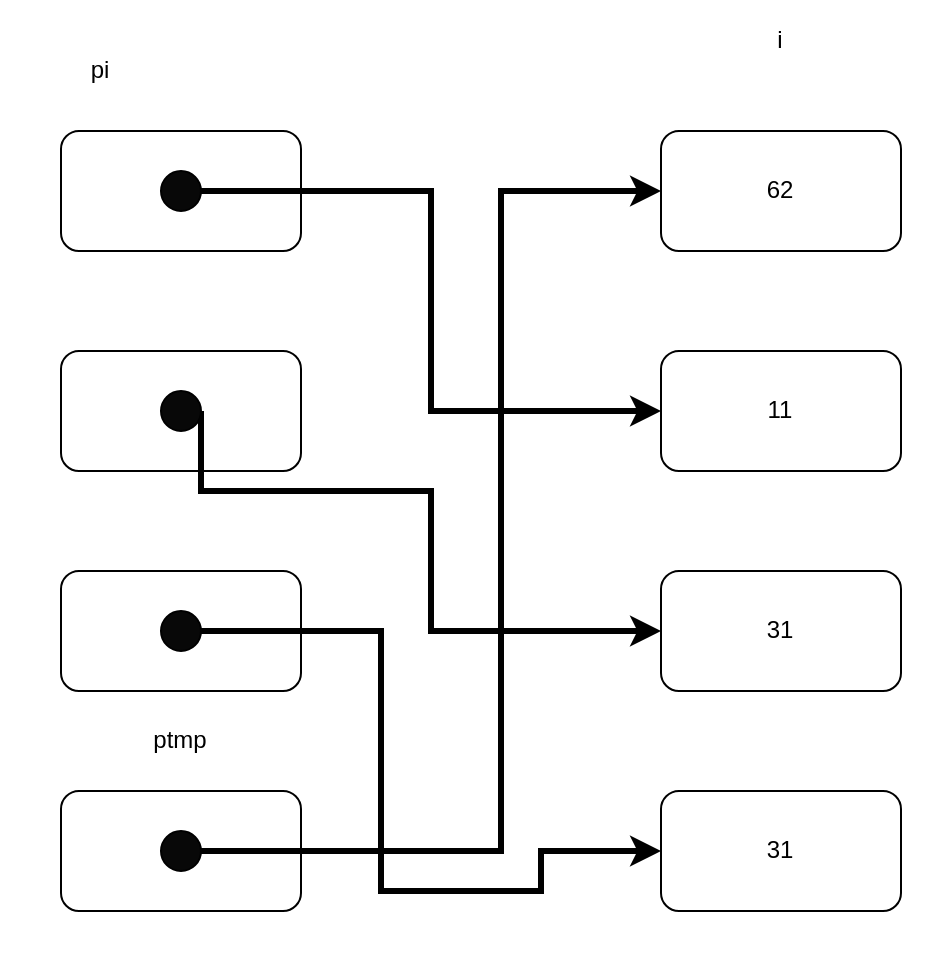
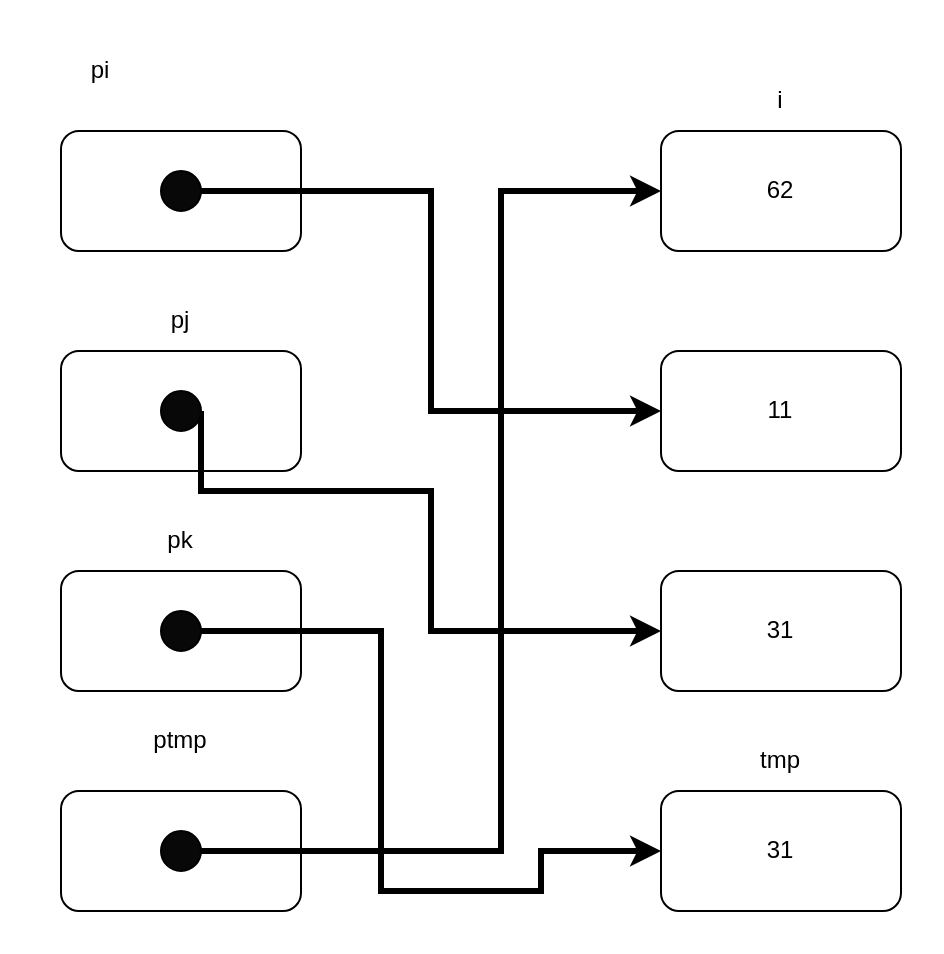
node "i": moved (781, 41) -> (781, 101)
node "pj": added
node "pk": added
node "tmp": added
